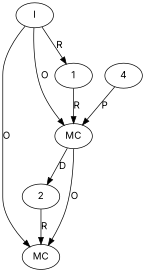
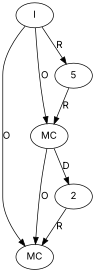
node "1": label "1" -> "5"
node "4": removed
